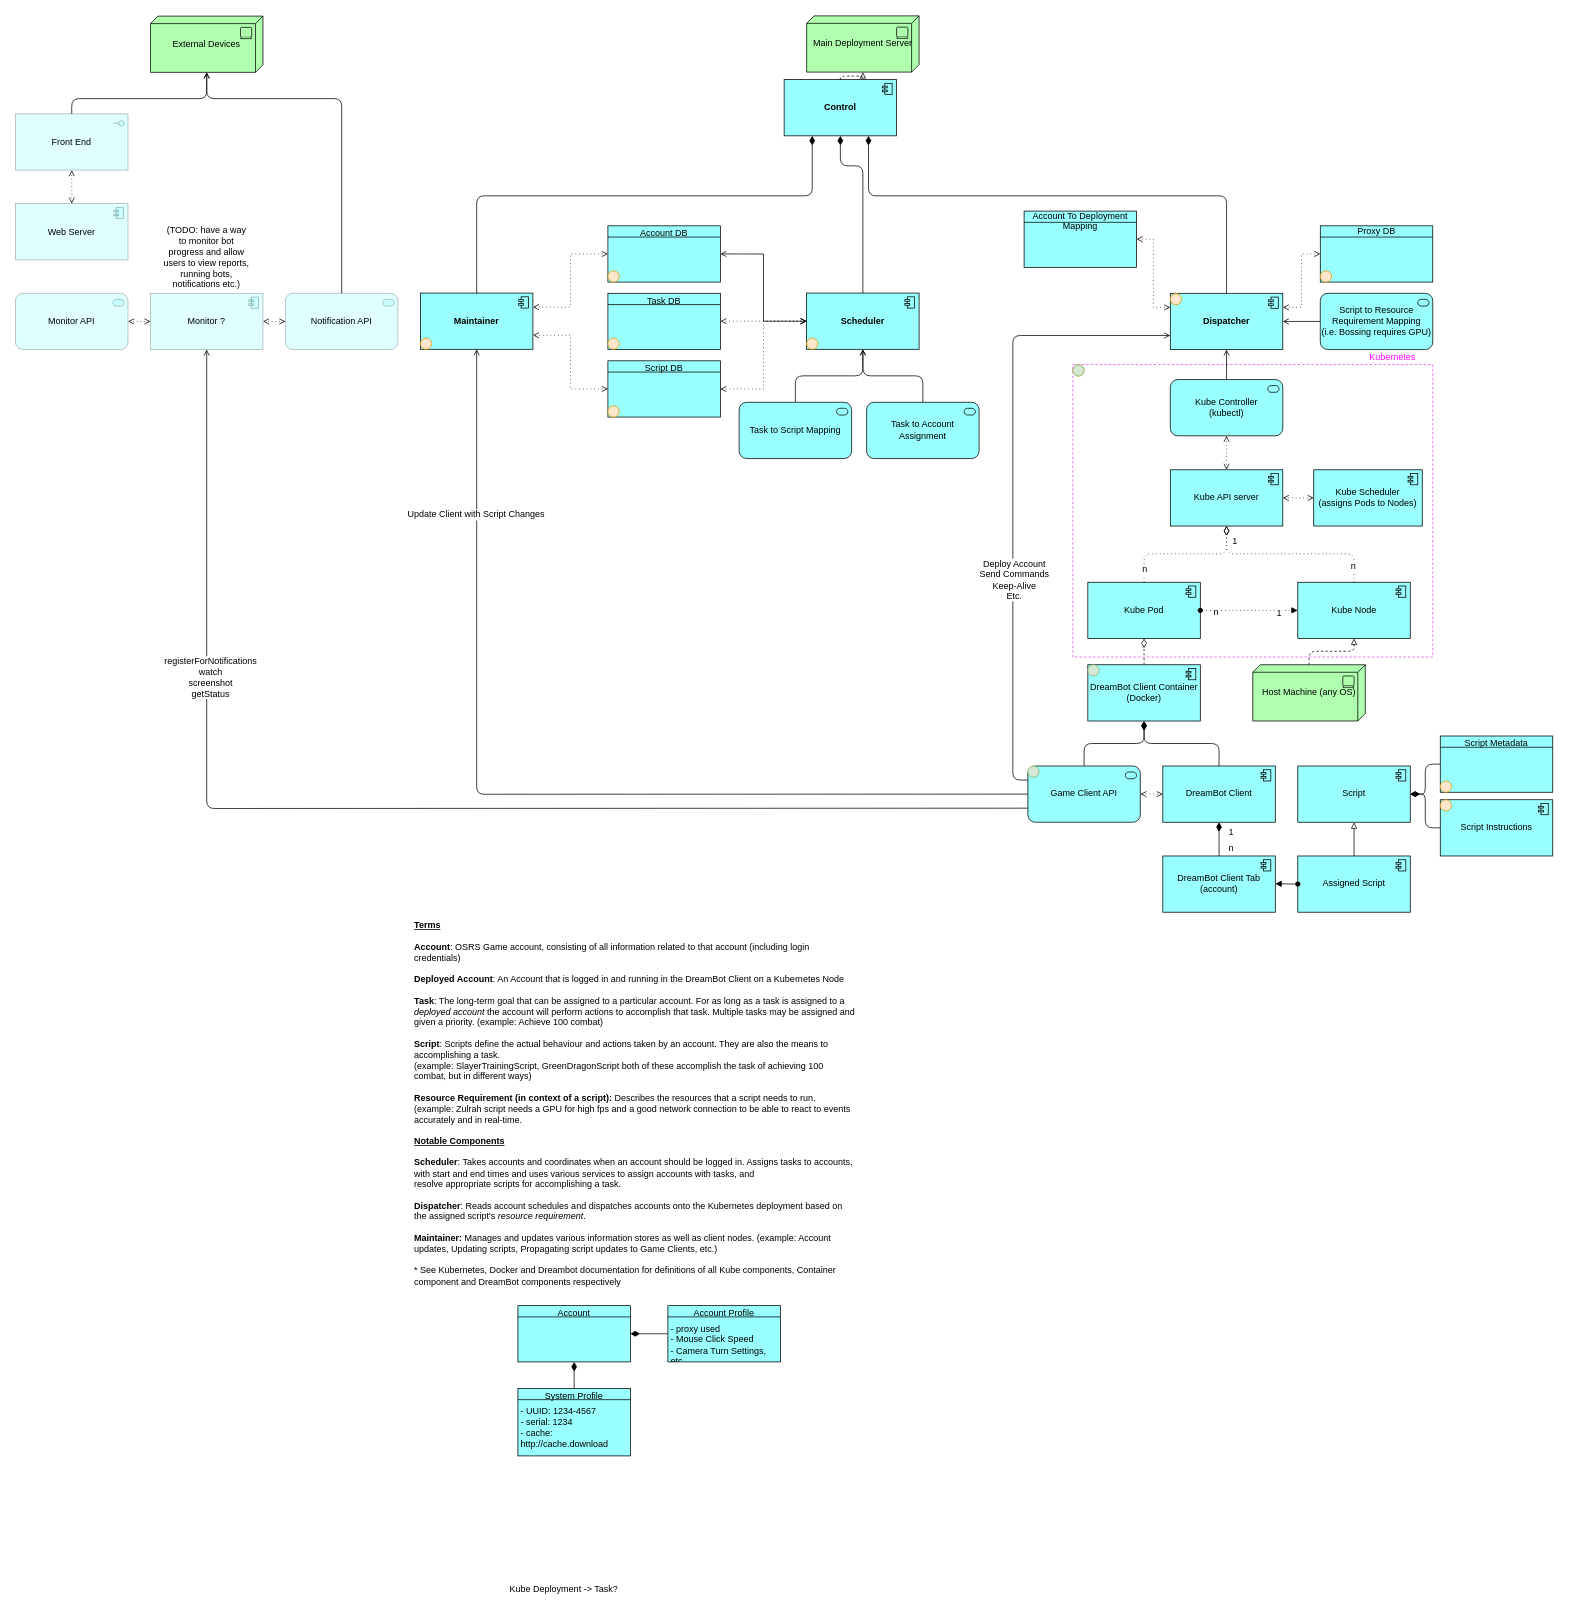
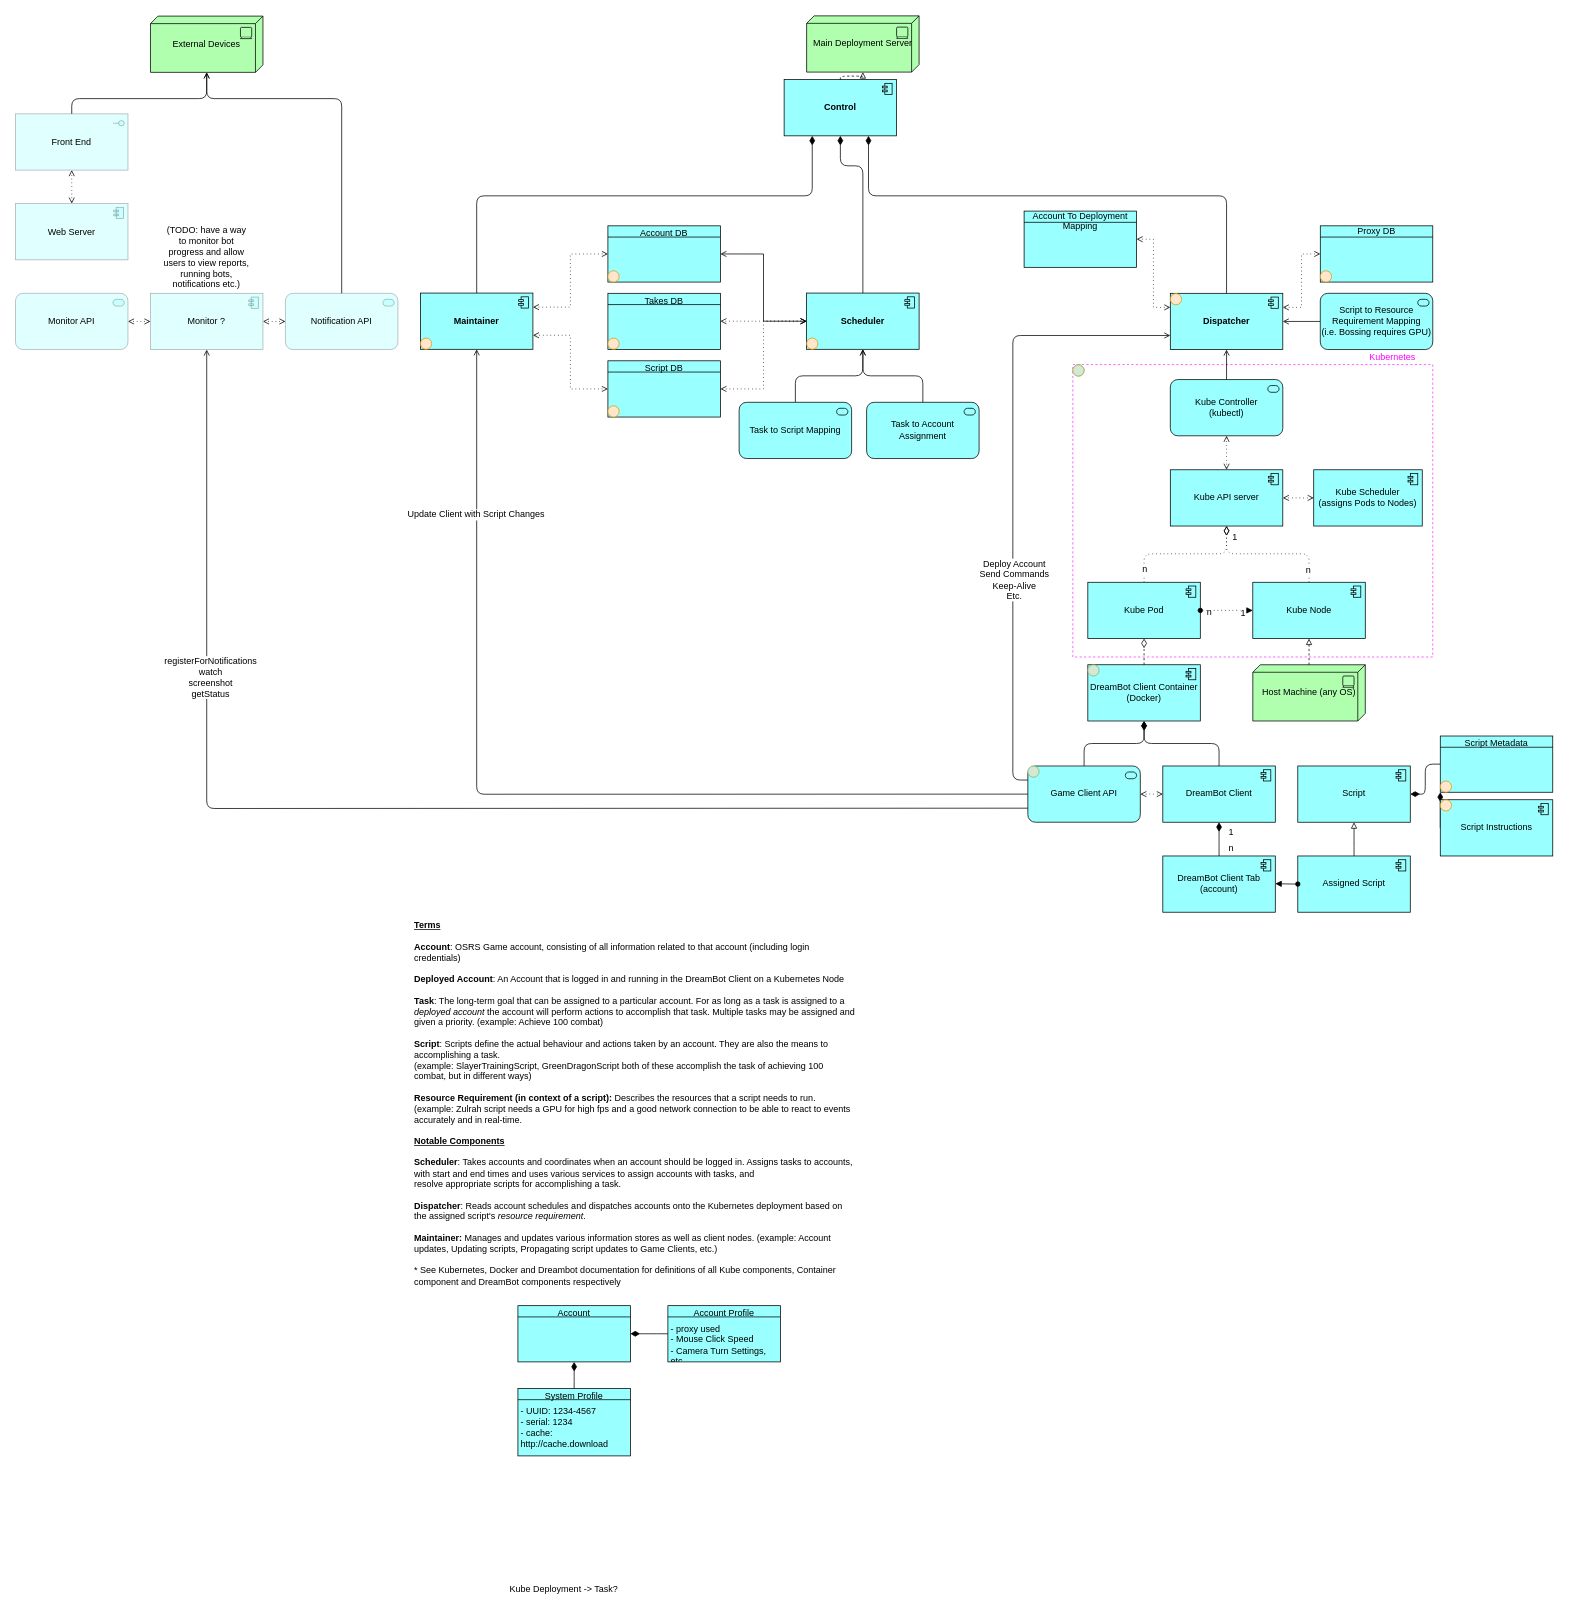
node "Task DB": label "Task DB" -> "Takes DB"
node "Kube Node": moved (1354, 610) -> (1309, 610)
edge "Script Instructions" -> "Script": now "Script Instructions" -> "Script Metadata"
